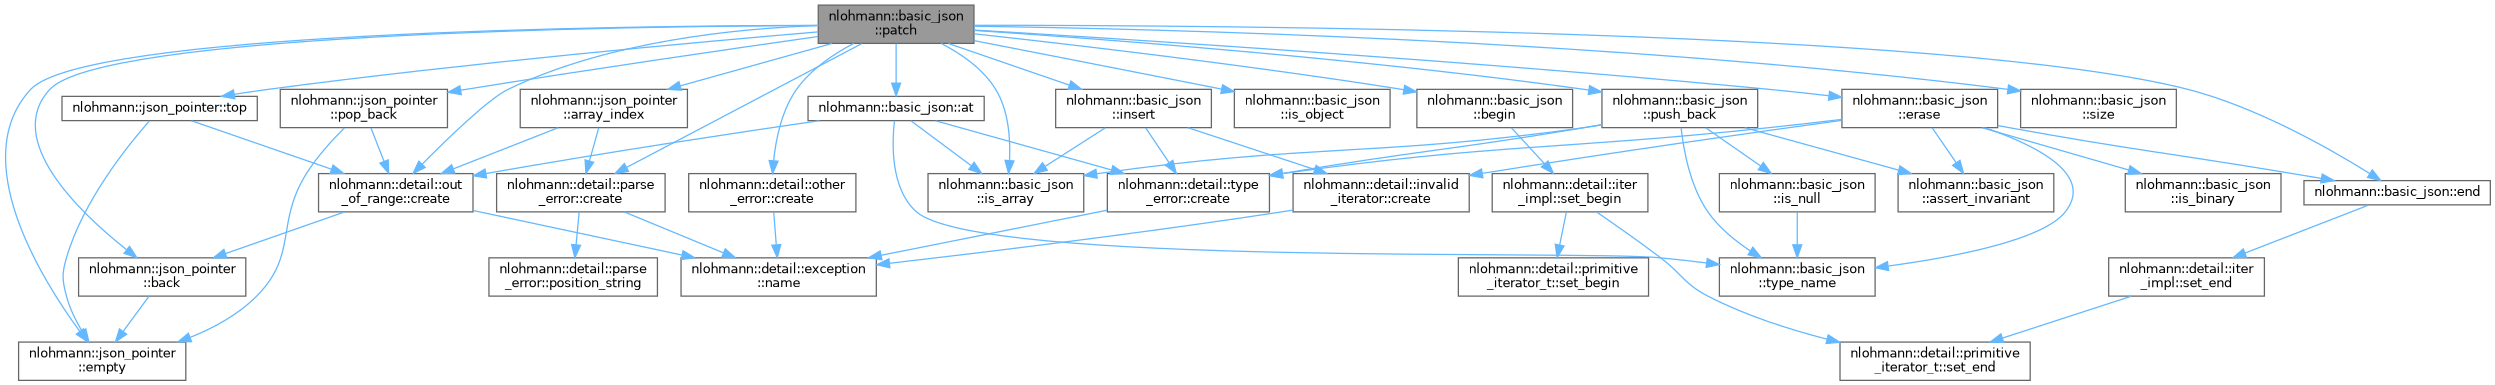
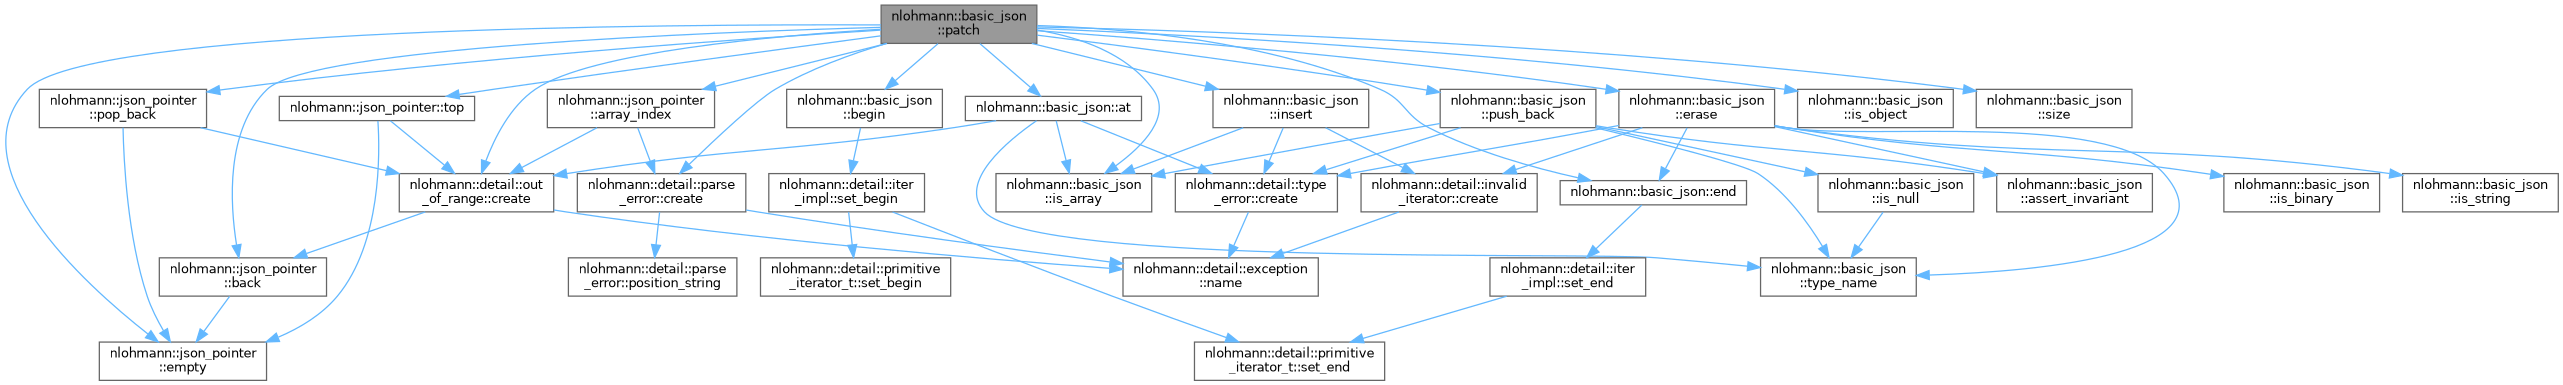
node "nlohmann::detail::other _error::create": removed
node "nlohmann::basic_json ::is_string": added
